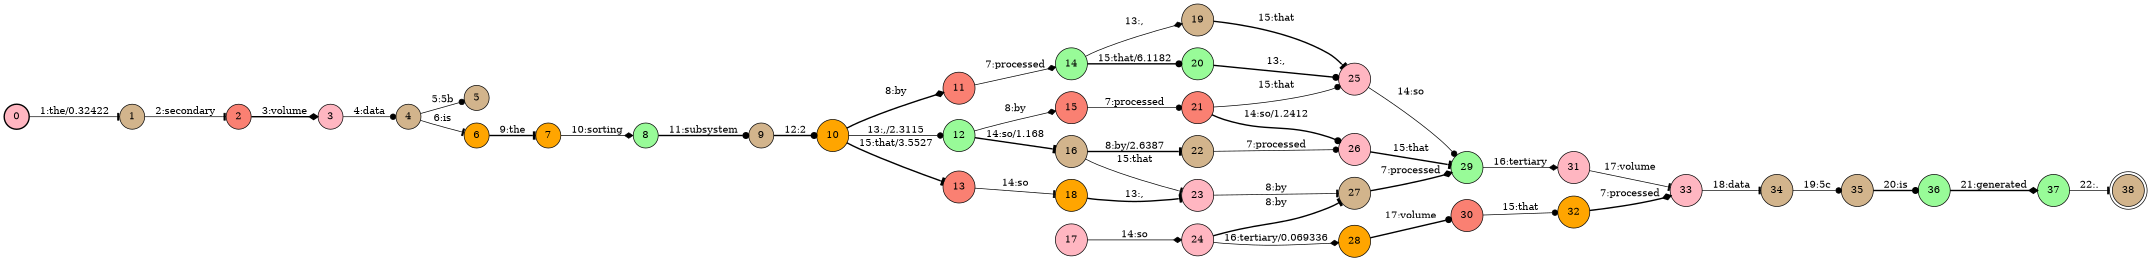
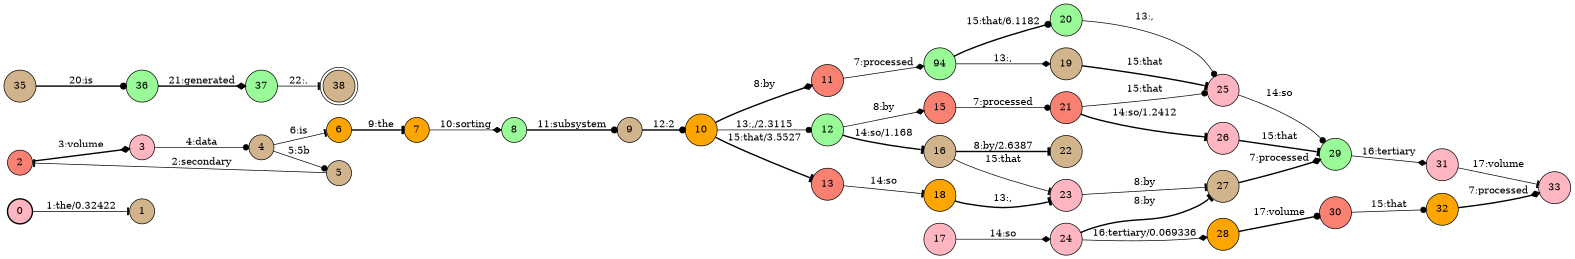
node "14": label "14" -> "94"
edge "20" -> "25": style bold -> solid
edge "1" -> "2": now "5" -> "2"
edge "21" -> "26": arrowhead dot -> tee
edge "22" -> "26": removed, label "7:processed"
node "34": removed
